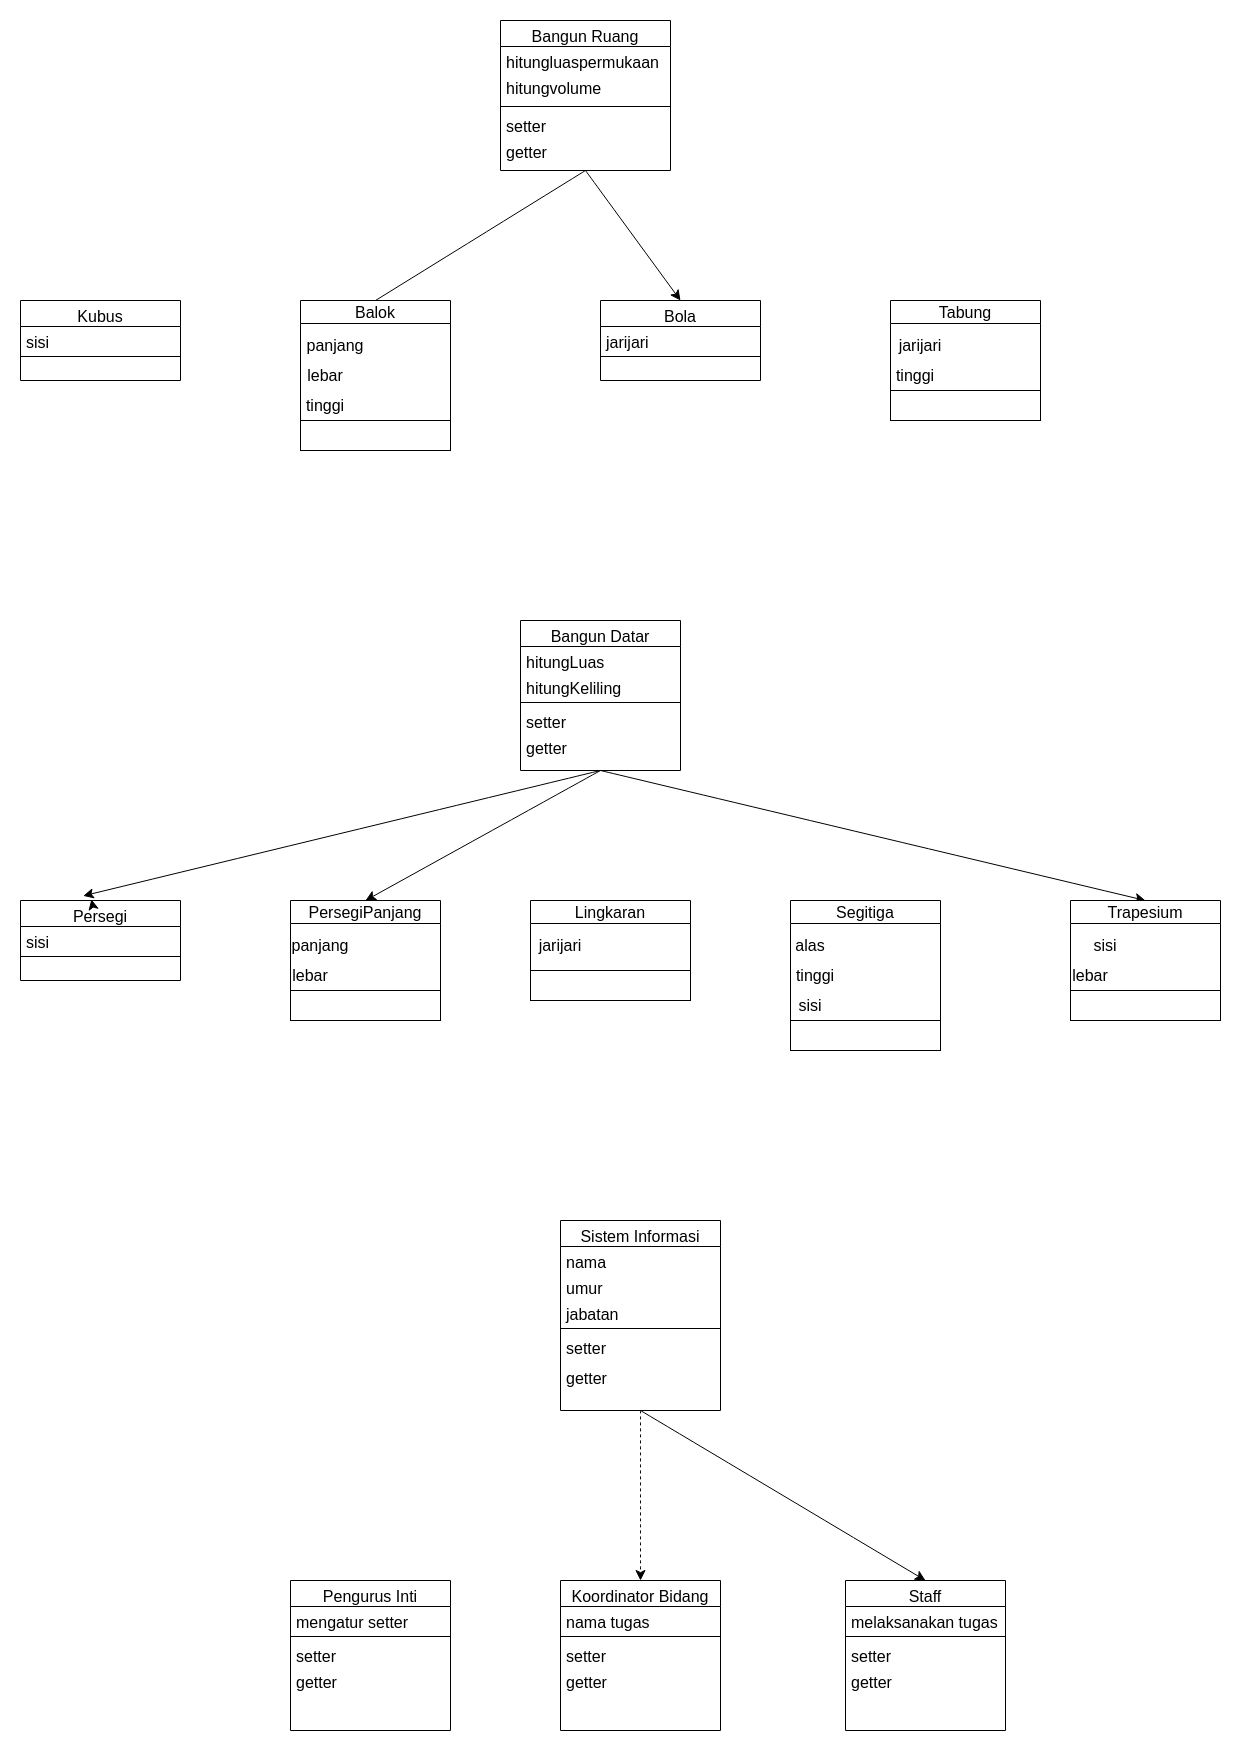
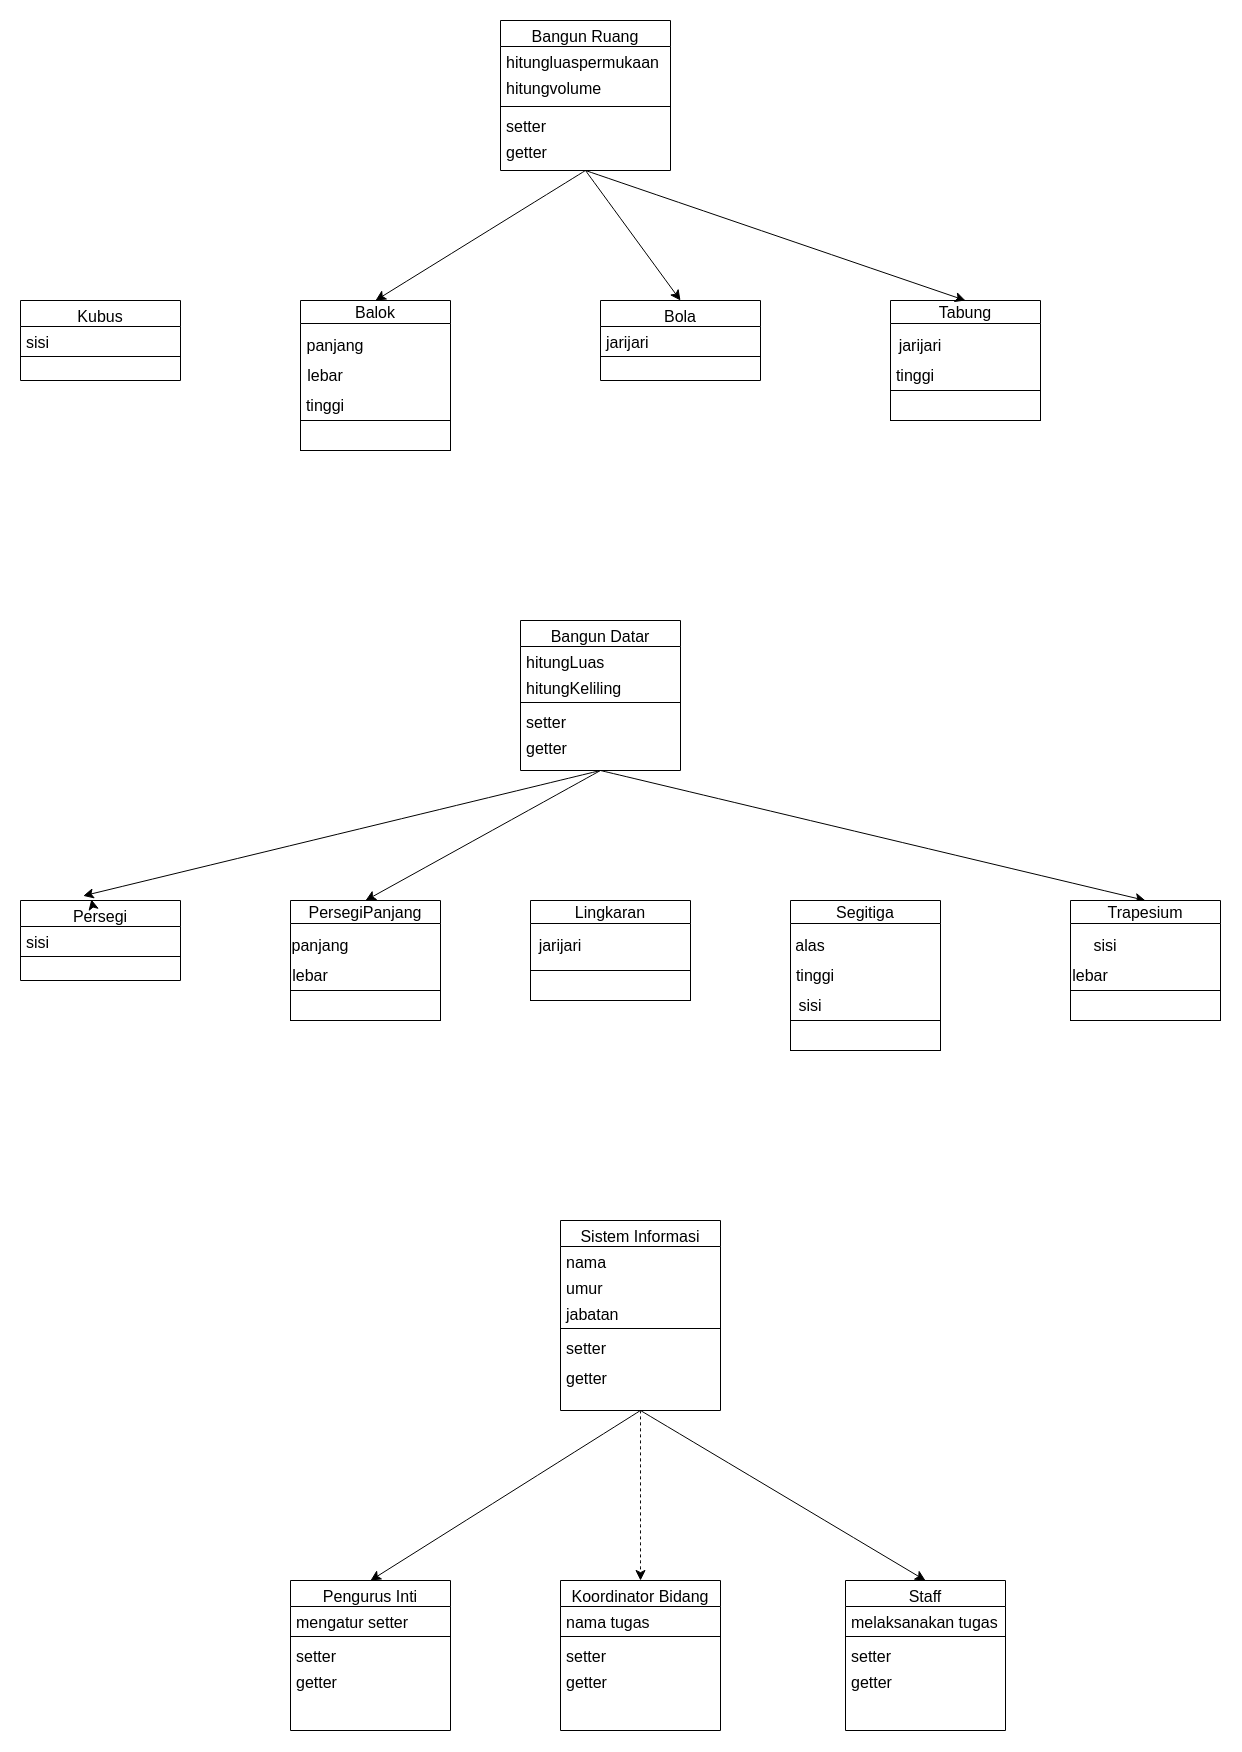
edge "Bangun Ruang" -> "Tabung": added
edge "Bangun Ruang" -- "Balok": arrowhead none -> classic
edge "Sistem Informasi" -> "Pengurus Inti": added
